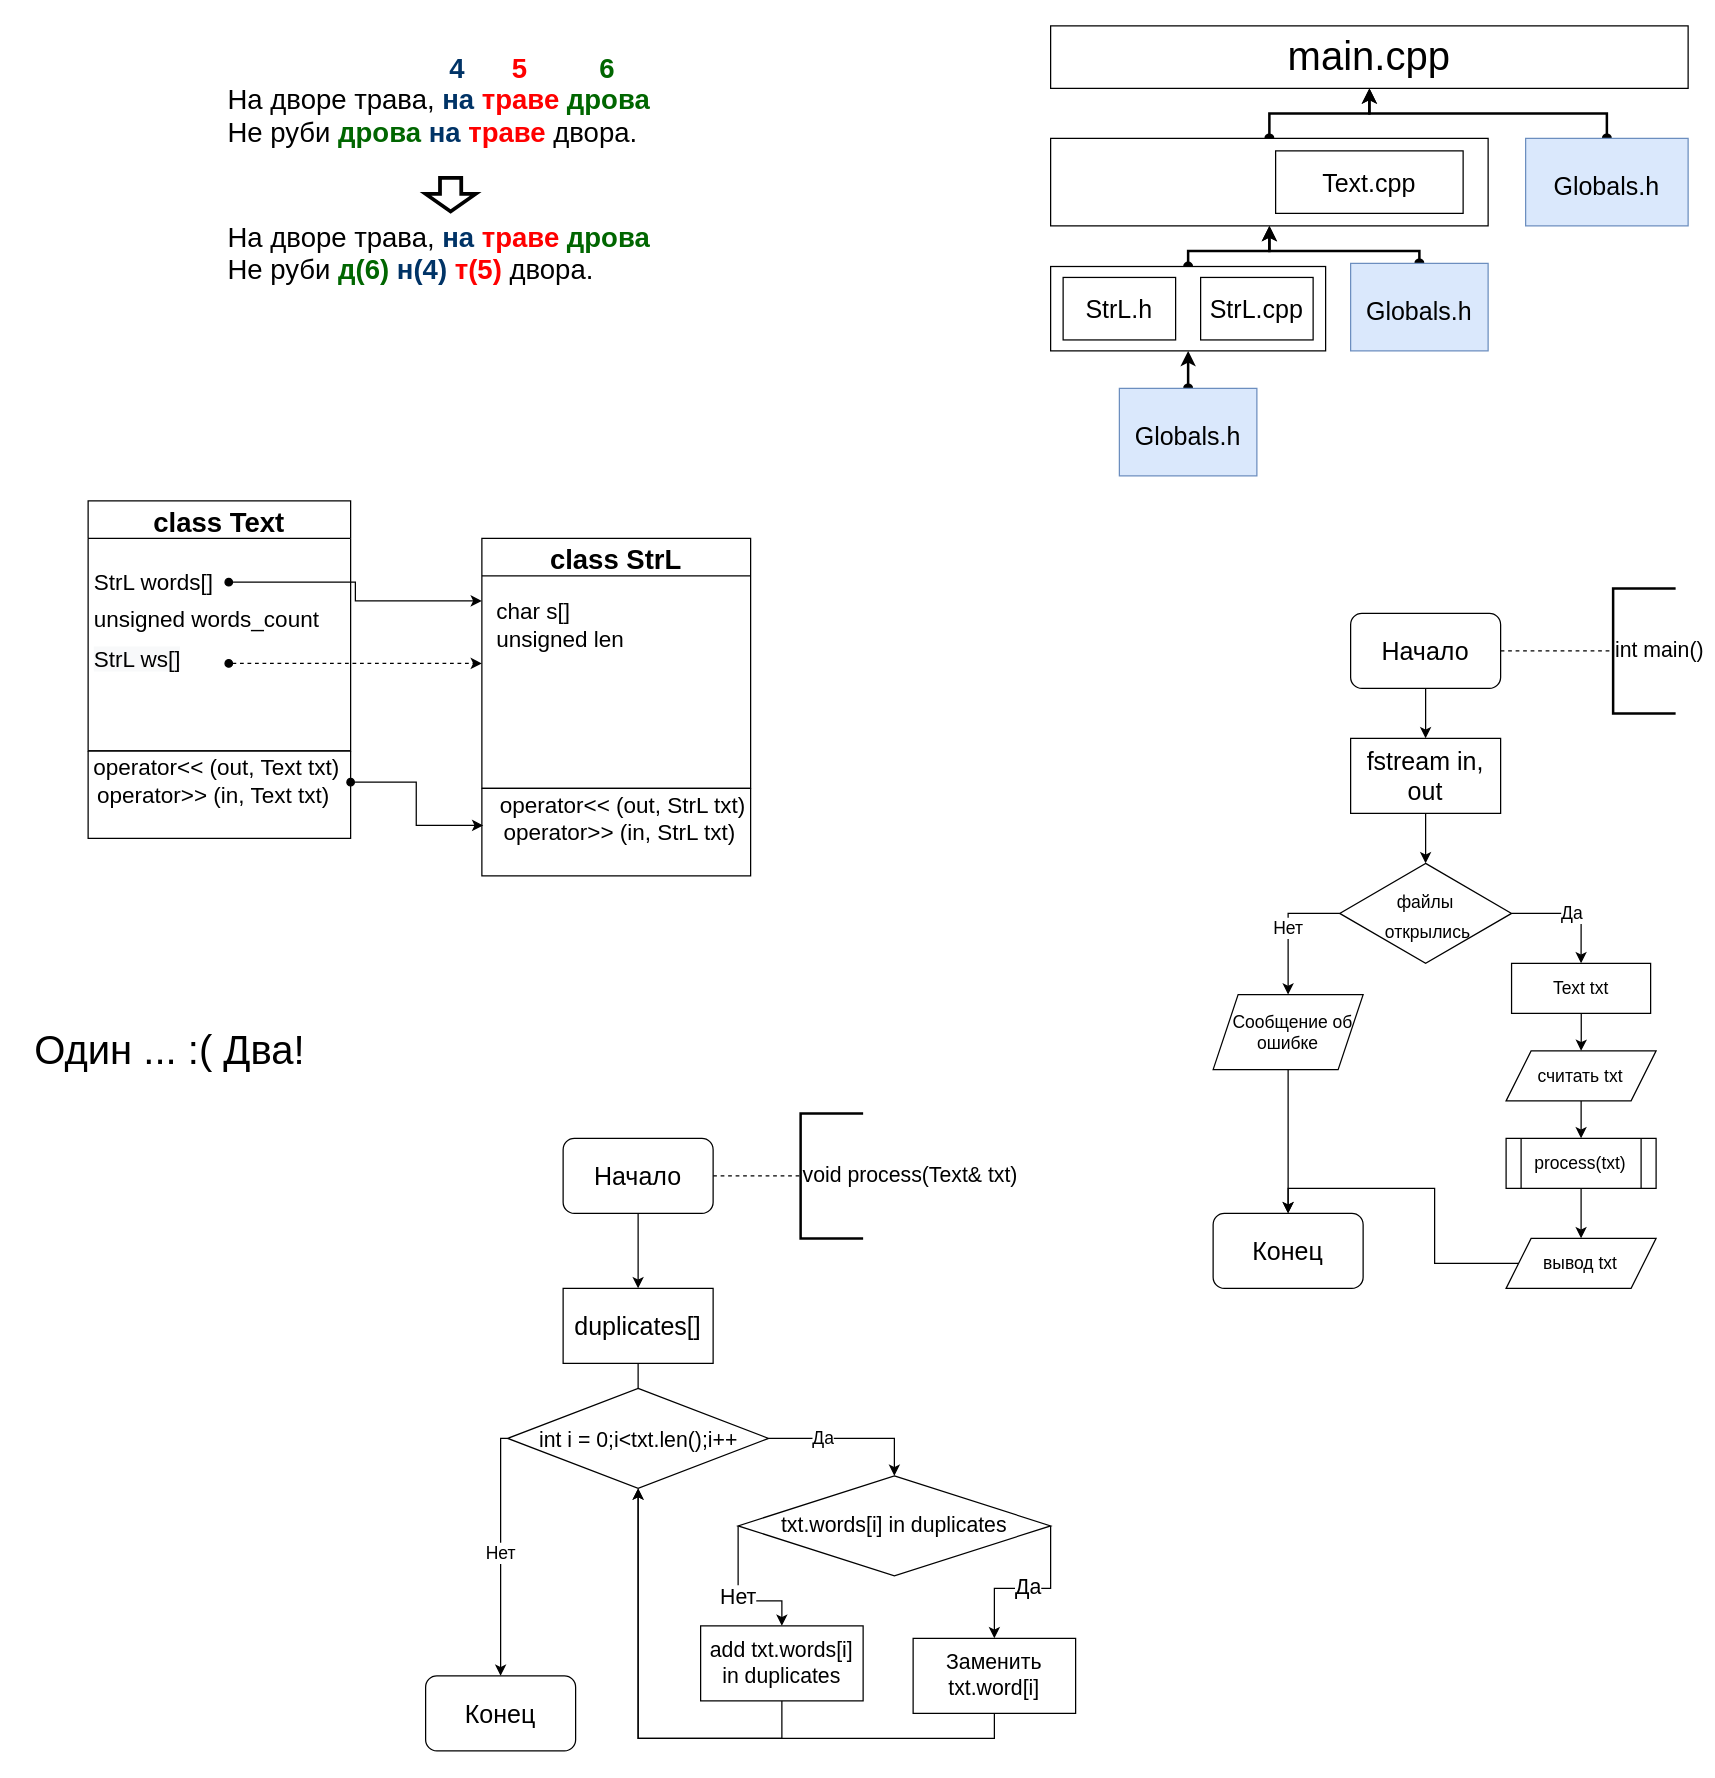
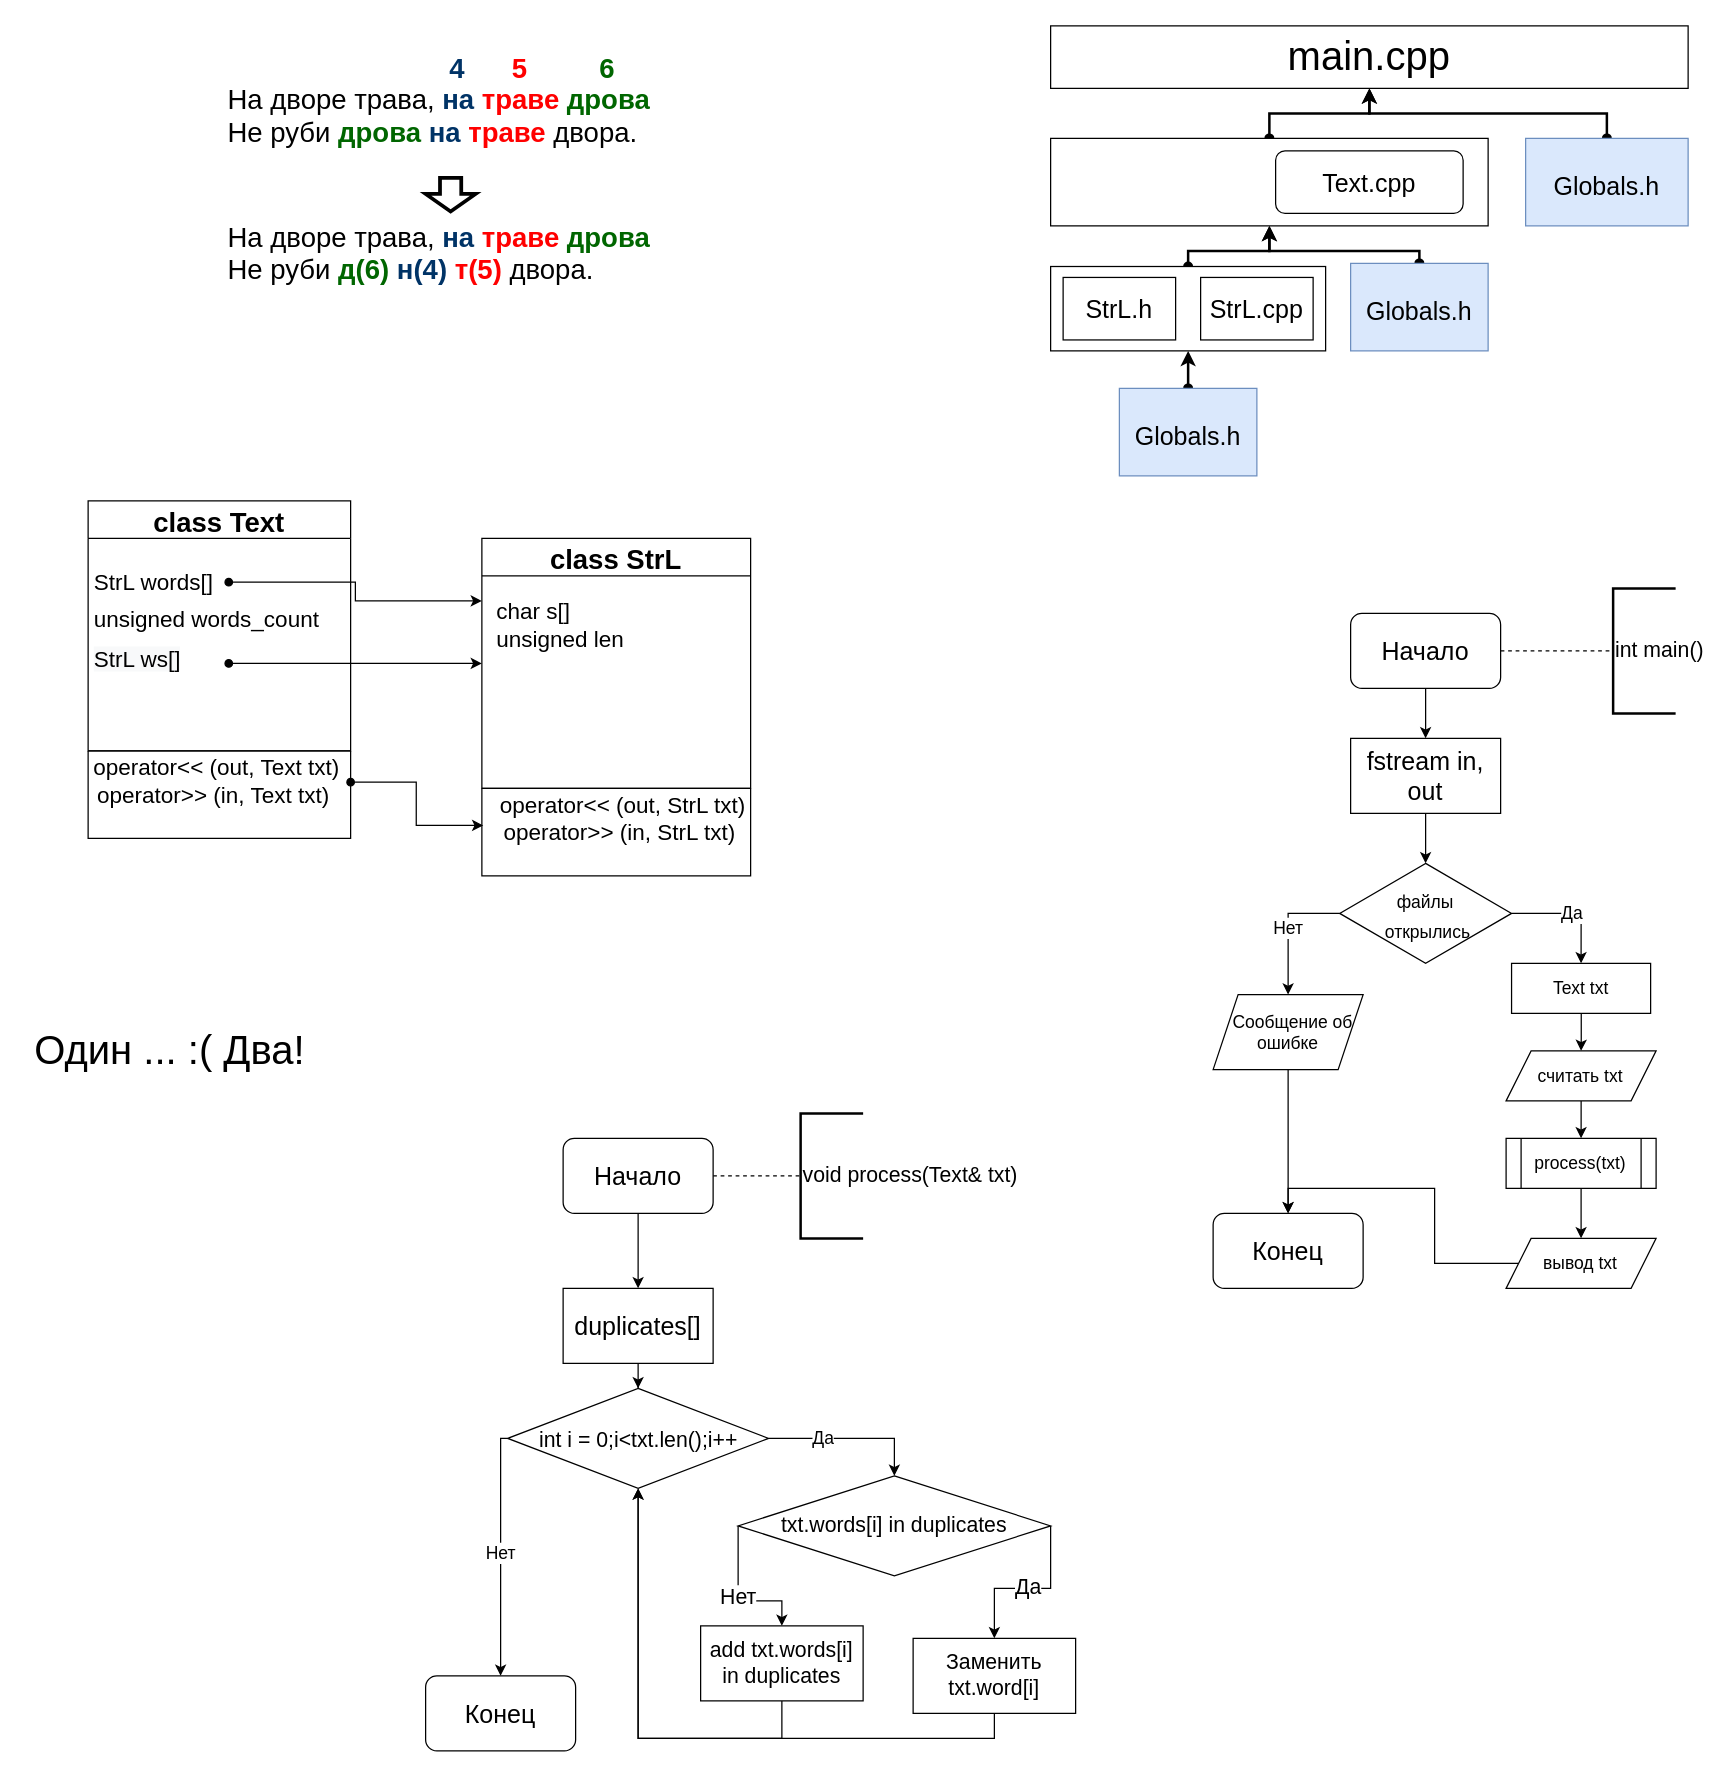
node "Text.cpp": shape rectangle -> rounded rectangle
edge "StrL ws[]" -- "class StrL": style dashed -> solid
edge "duplicates[]" -- "int i = 0;i<txt.len();i++": arrowhead none -> classic
